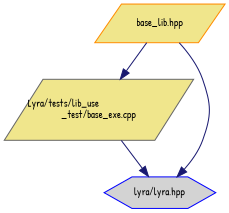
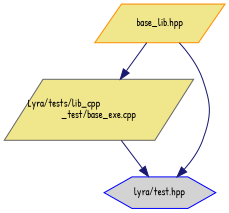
node "Lyra/tests/lib_use _test/base_exe.cpp": label "Lyra/tests/lib_use _test/base_exe.cpp" -> "Lyra/tests/lib_cpp _test/base_exe.cpp"
node "lyra/lyra.hpp": label "lyra/lyra.hpp" -> "lyra/test.hpp"
